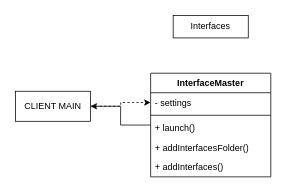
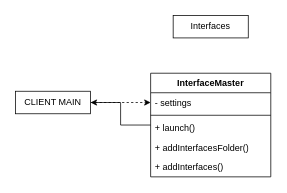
node "CLIENT MAIN": size 75x30 -> 75x23
